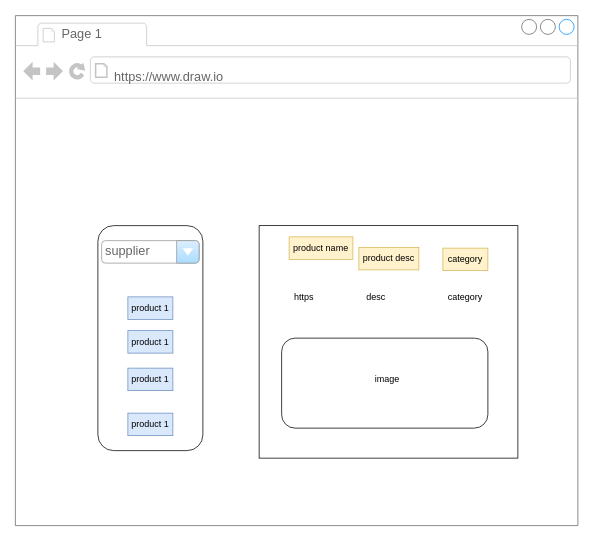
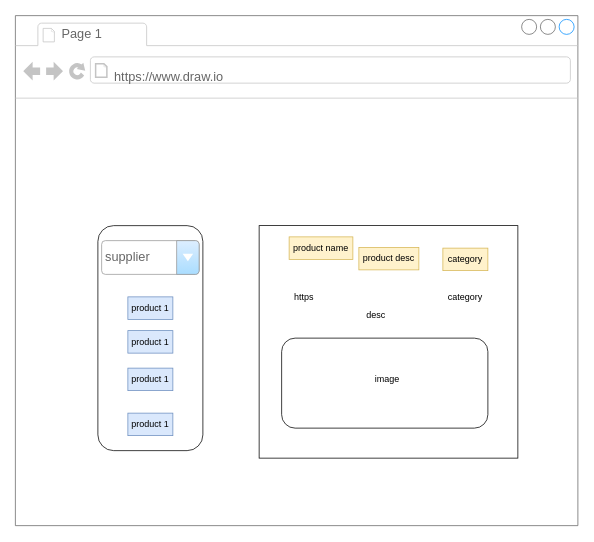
node "supplier": size 98x23 -> 98x34
node "desc": moved (376, 297) -> (376, 315)
